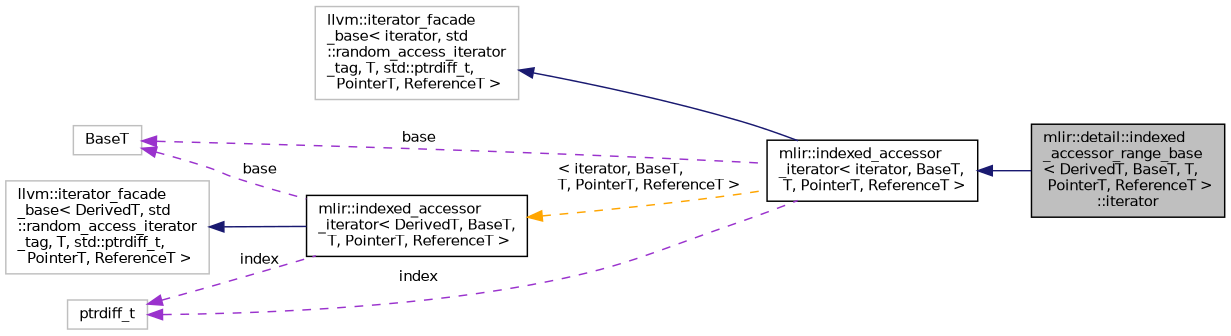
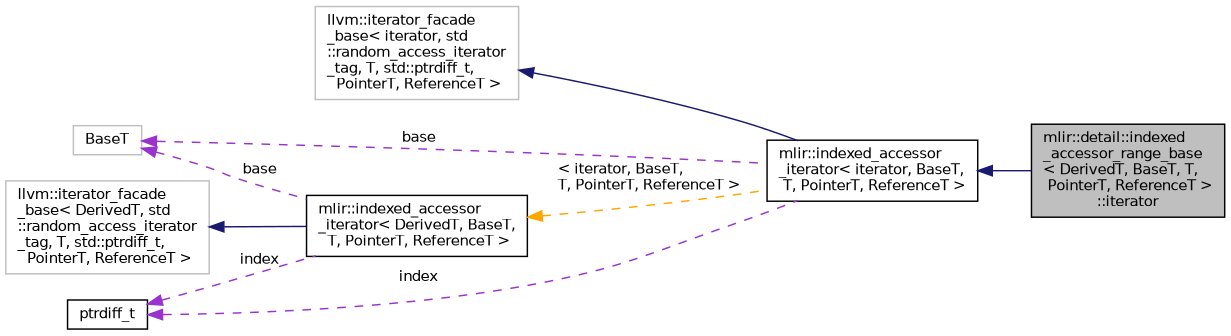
node "ptrdiff_t": color grey75 -> black
